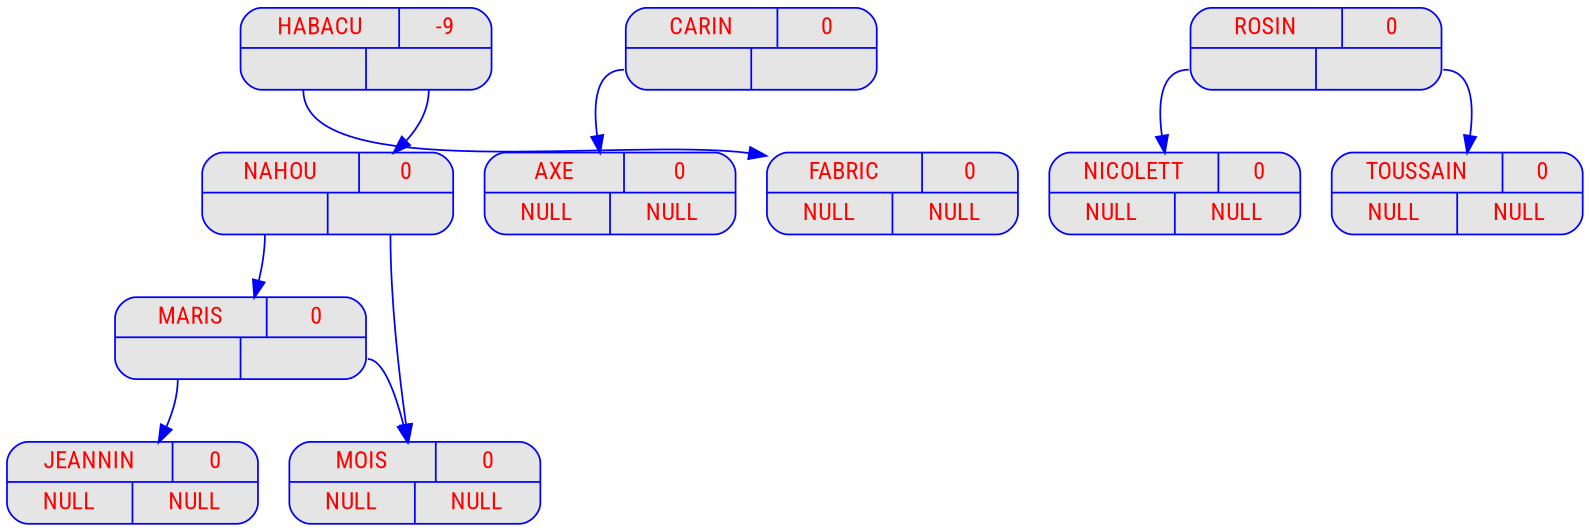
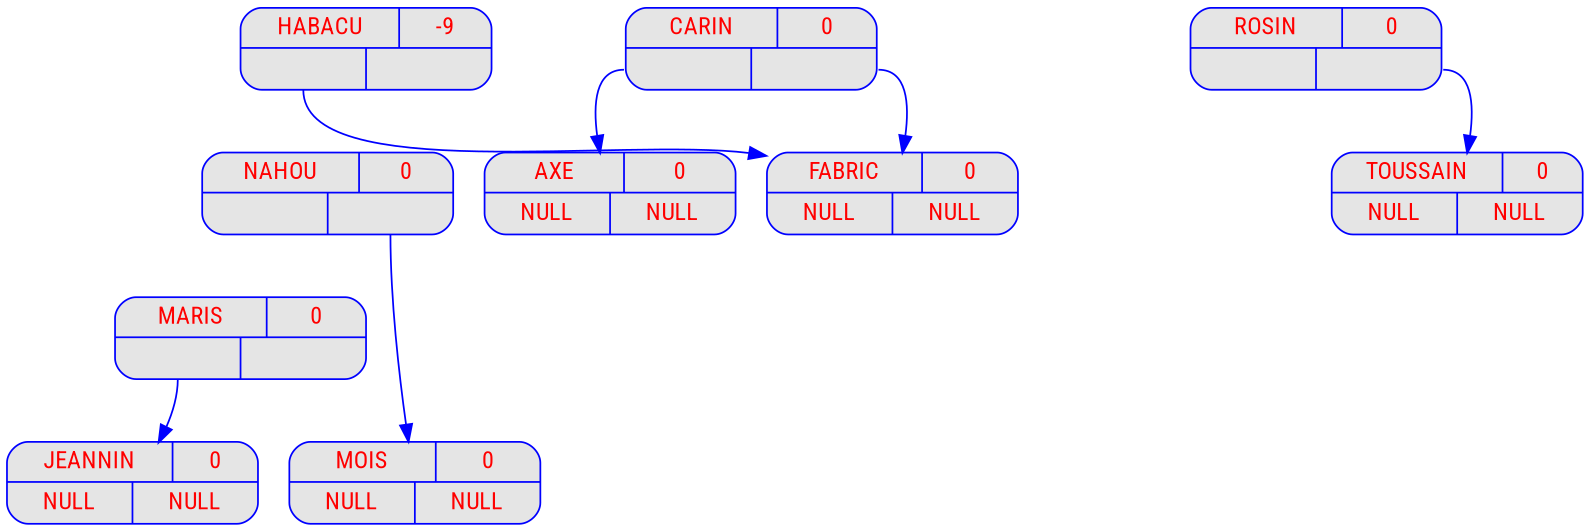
edge "CARIN" -> "FABRIC": added
edge "HABACU" -> "NAHOU": removed
node "NICOLETT": removed
edge "NAHOU" -> "MARIS": removed
edge "MARIS" -> "MOIS": removed
